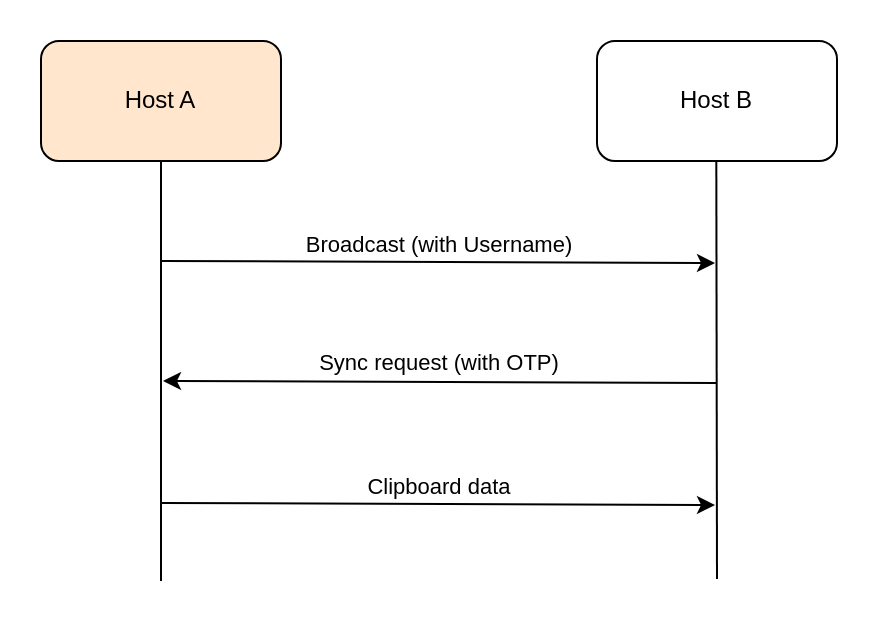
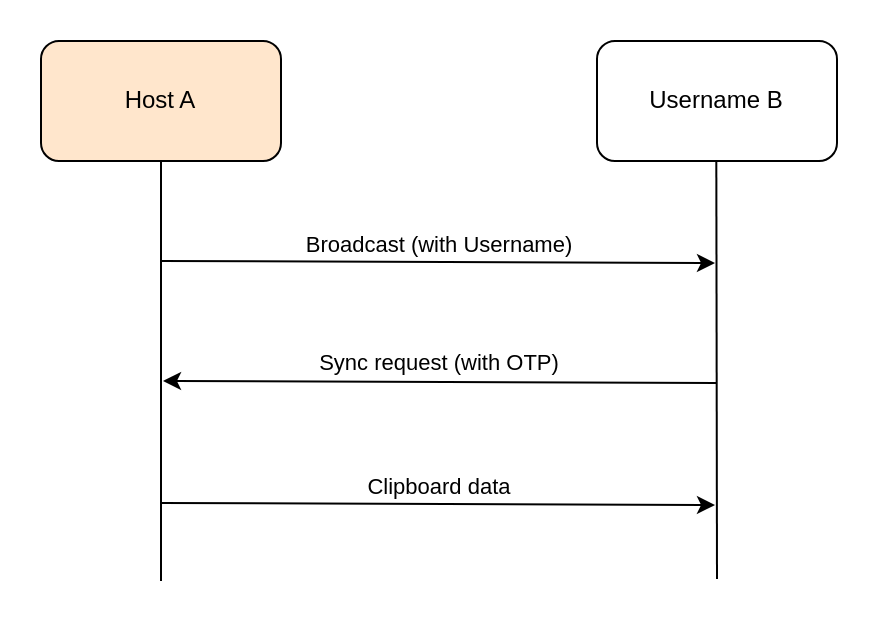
node "Host B": label "Host B" -> "Username B"
